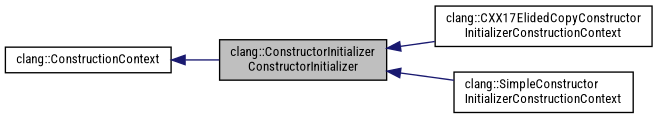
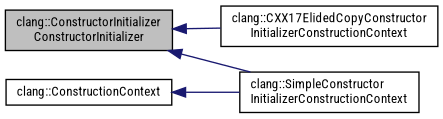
edge "clang::ConstructorInitializer ConstructorInitializer" -> "clang::ConstructionContext": now "clang::SimpleConstructor InitializerConstructionContext" -> "clang::ConstructionContext"
